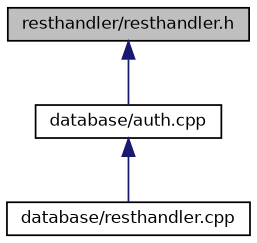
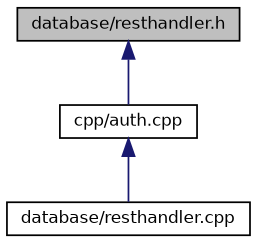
node "resthandler/resthandler.h": label "resthandler/resthandler.h" -> "database/resthandler.h"
node "database/auth.cpp": label "database/auth.cpp" -> "cpp/auth.cpp"
